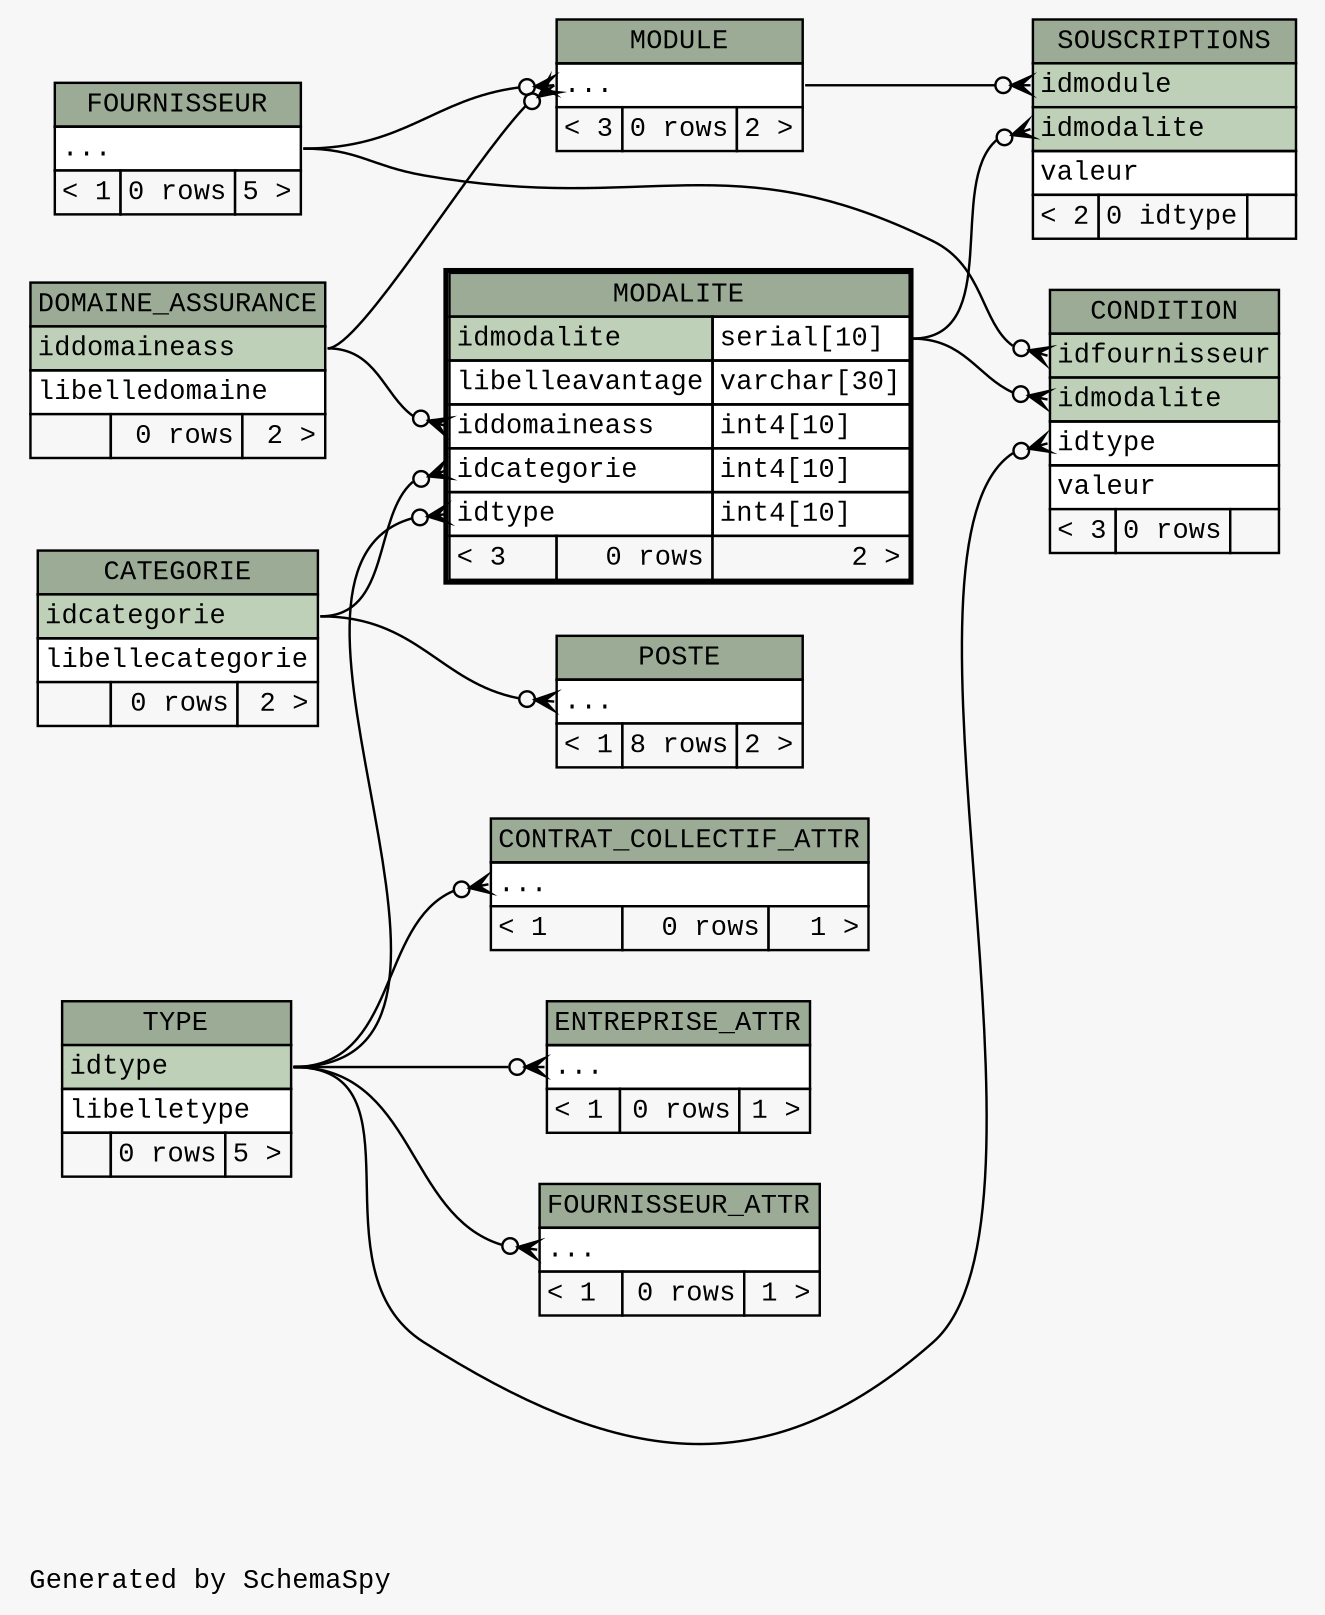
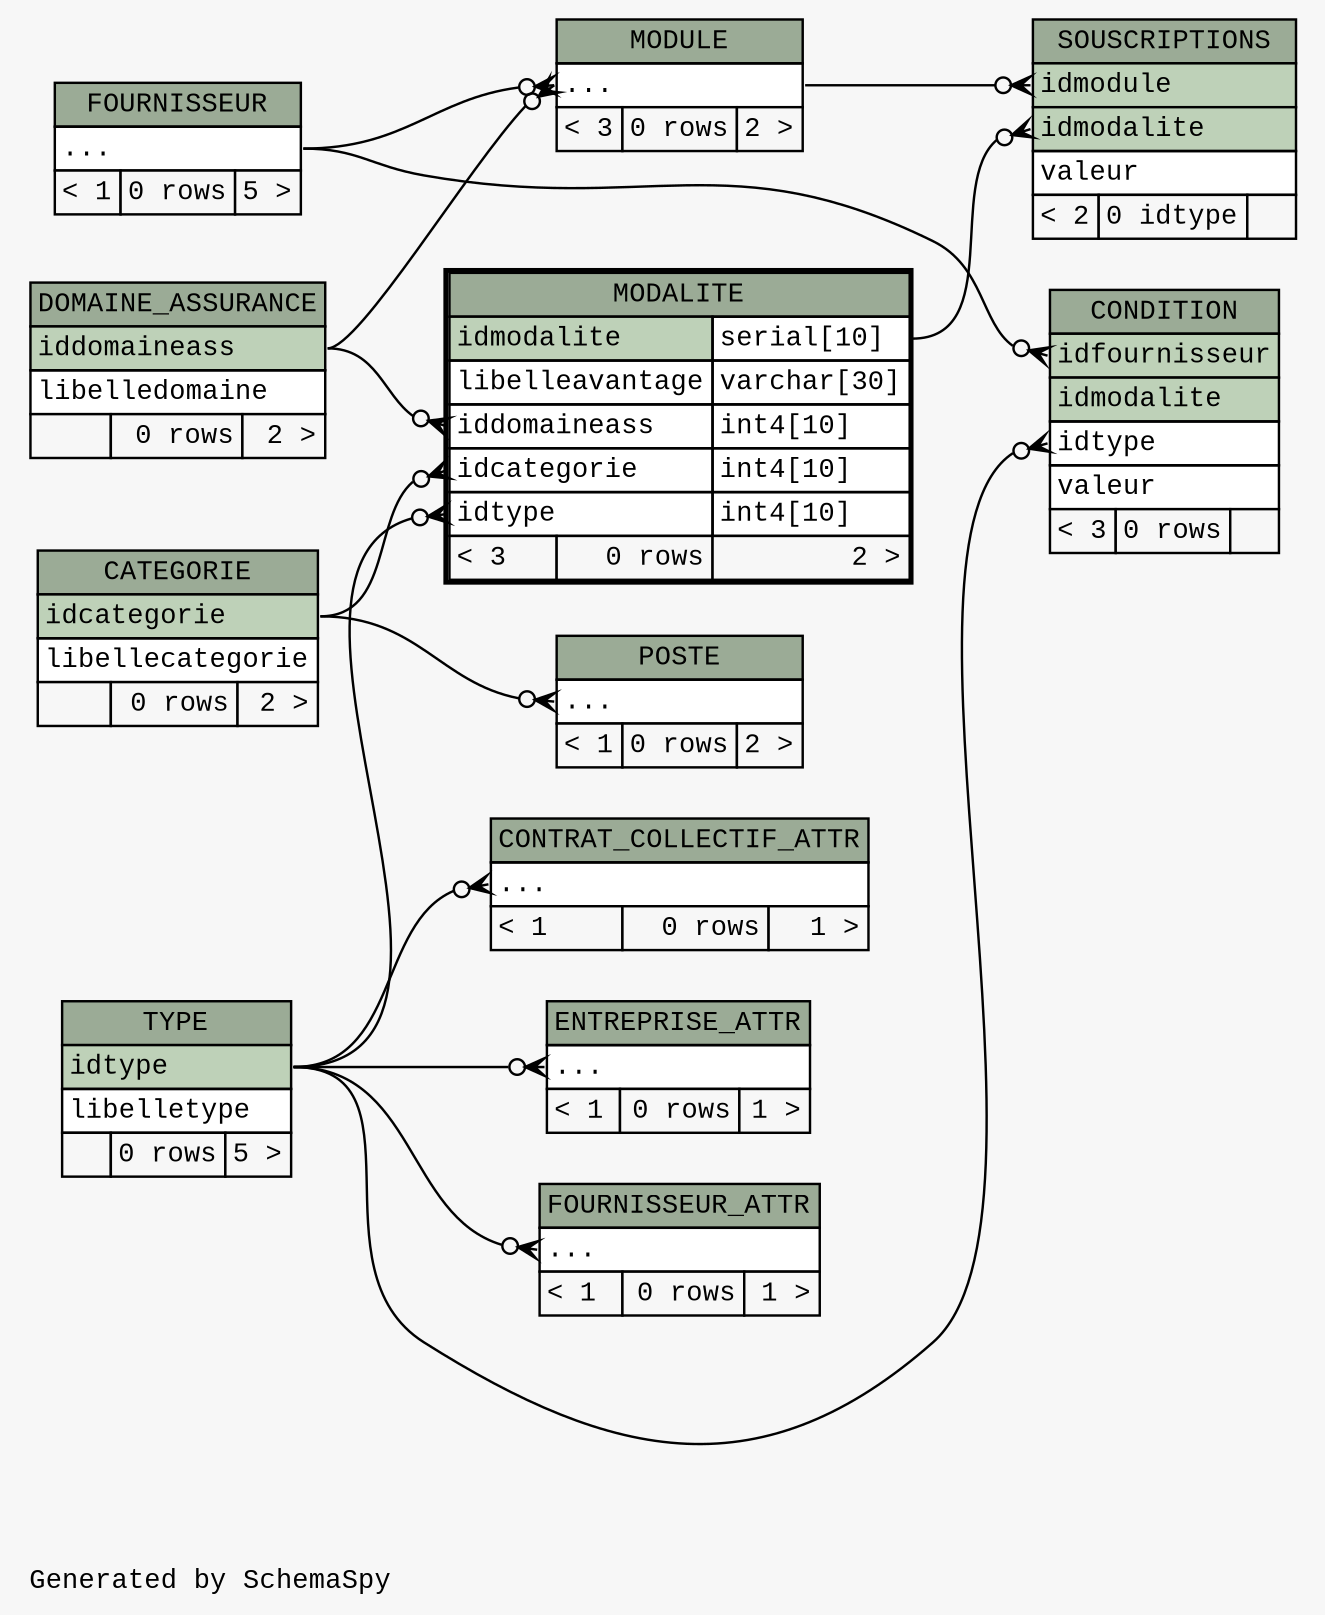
edge "MODALITE" -> "CONDITION": removed
node "POSTE": text "8 rows" -> "0 rows"
